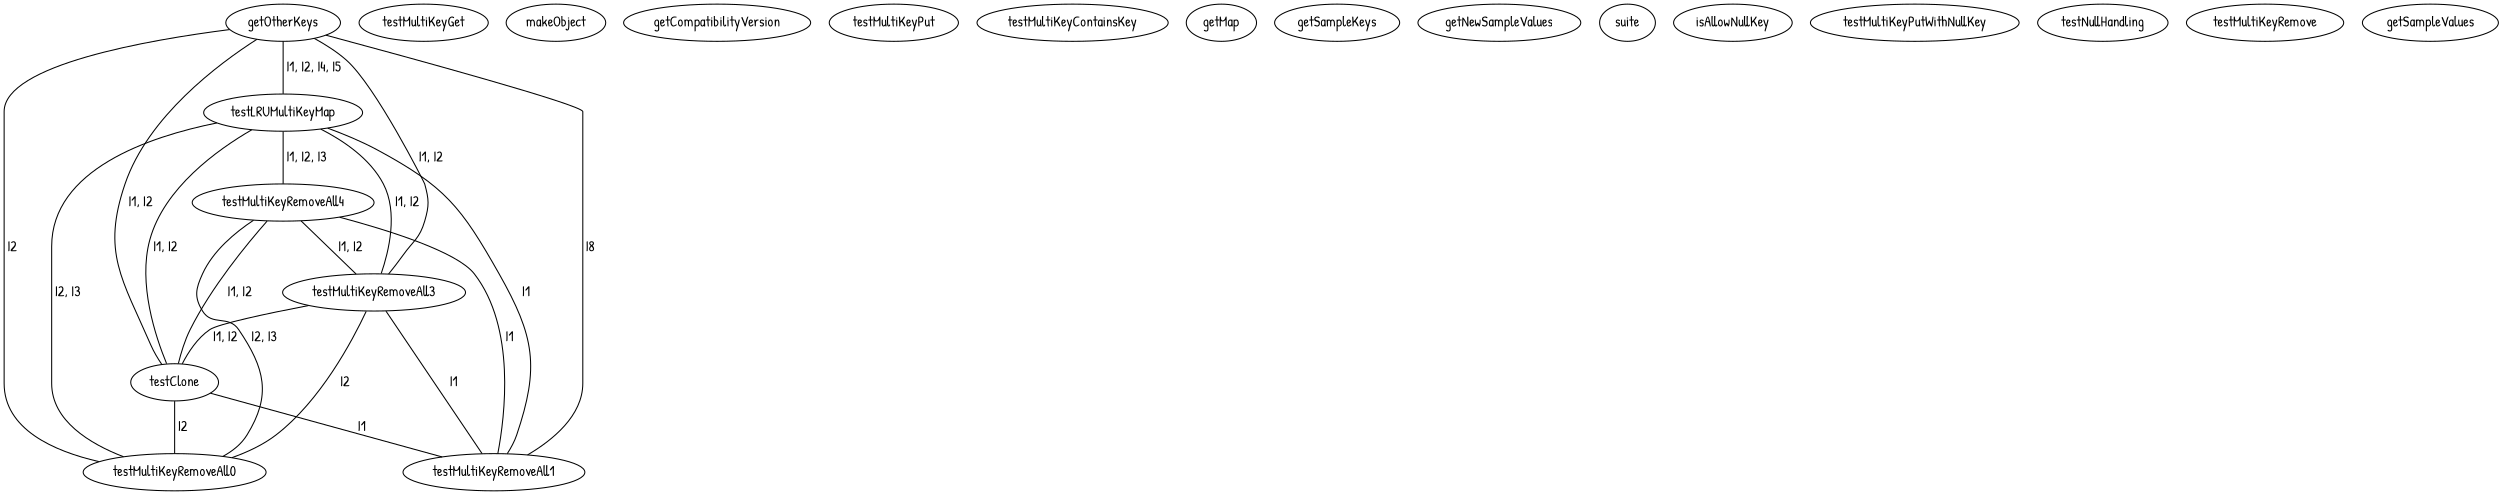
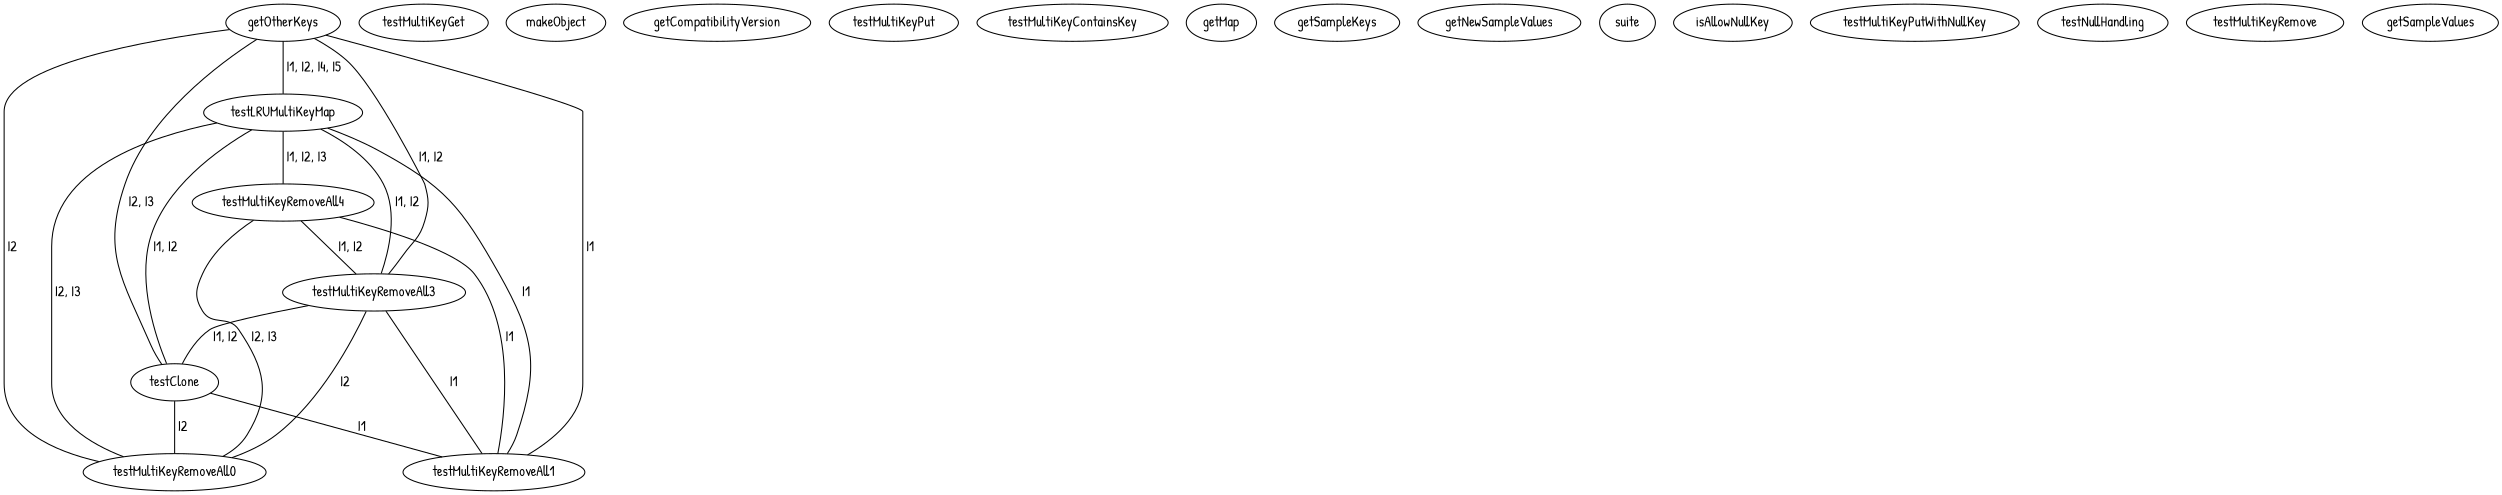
edge "getOtherKeys" -- "testClone": label " I1, I2" -> " I2, I3"
edge "getOtherKeys" -- "testMultiKeyRemoveAll1": label " I8" -> " I1"
edge "testMultiKeyRemoveAll4" -- "testClone": removed, label "I1, I2"
